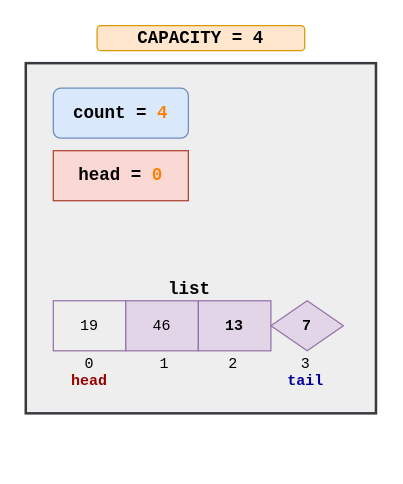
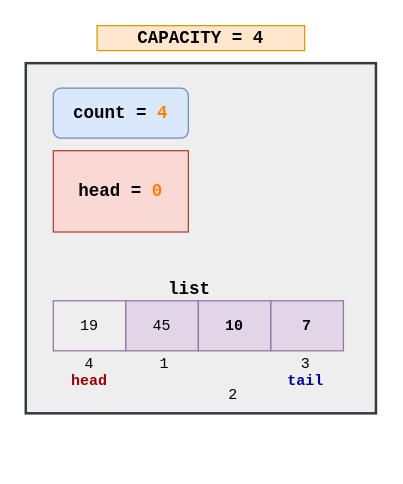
node "CAPACITY = 4": shape rounded rectangle -> rectangle
node "head = 0": size 135x50 -> 135x81
node "46": label "46" -> "45"
node "13": label "13" -> "10"
node "7": shape diamond -> rectangle
node "0": label "0" -> "4"
node "2": moved (233, 363) -> (233, 394)
